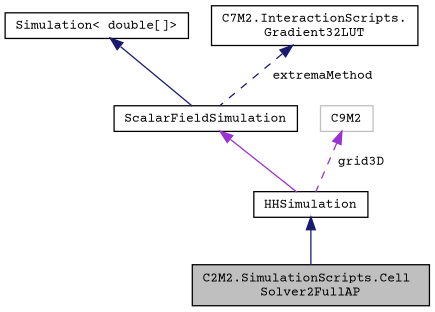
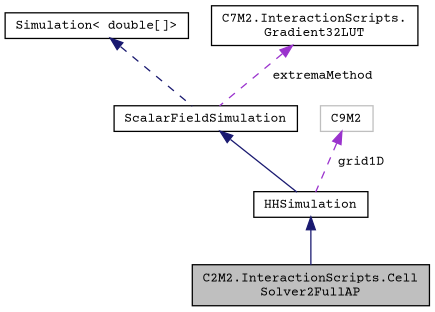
edge "ScalarFieldSimulation" -> "Simulation< double[]>": style solid -> dashed
edge "ScalarFieldSimulation" -> "C7M2.InteractionScripts. Gradient32LUT": color midnightblue -> darkorchid3
edge "HHSimulation" -> "C9M2": label " grid3D" -> " grid1D"
edge "HHSimulation" -> "ScalarFieldSimulation": color darkorchid3 -> midnightblue
node "C2M2.SimulationScripts.Cell Solver2FullAP": label "C2M2.SimulationScripts.Cell Solver2FullAP" -> "C2M2.InteractionScripts.Cell Solver2FullAP"
